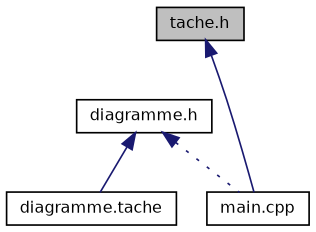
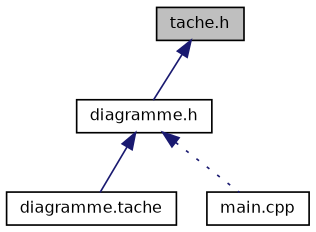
edge "main.cpp" -> "tache.h": now "diagramme.h" -> "tache.h"
